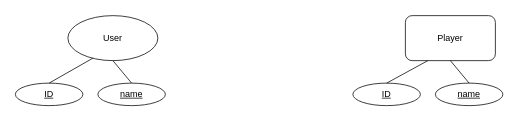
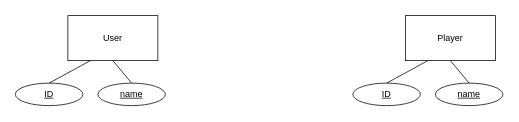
node "User": shape ellipse -> rectangle
node "Player": shape rounded rectangle -> rectangle
